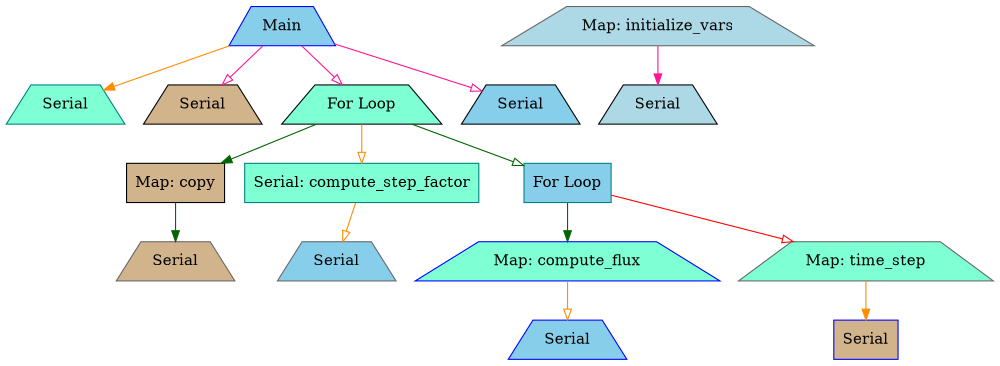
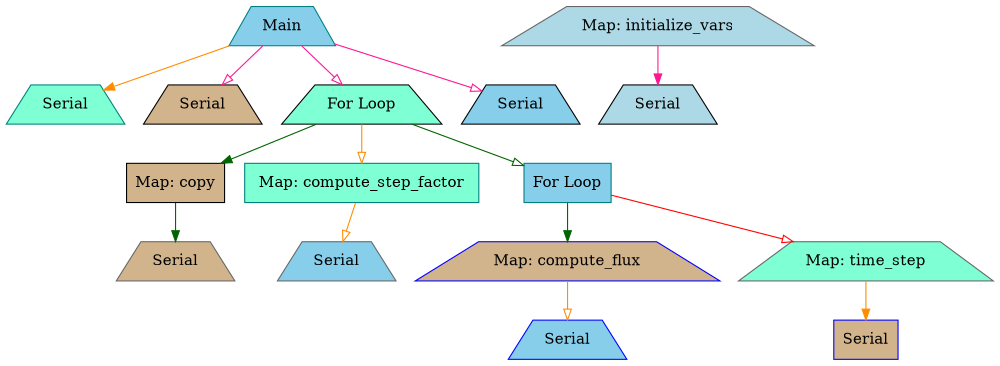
node "Main": color blue -> teal
node "Serial: compute_step_factor": label "Serial: compute_step_factor" -> "Map: compute_step_factor"
node "Map: compute_flux": fillcolor aquamarine -> tan
